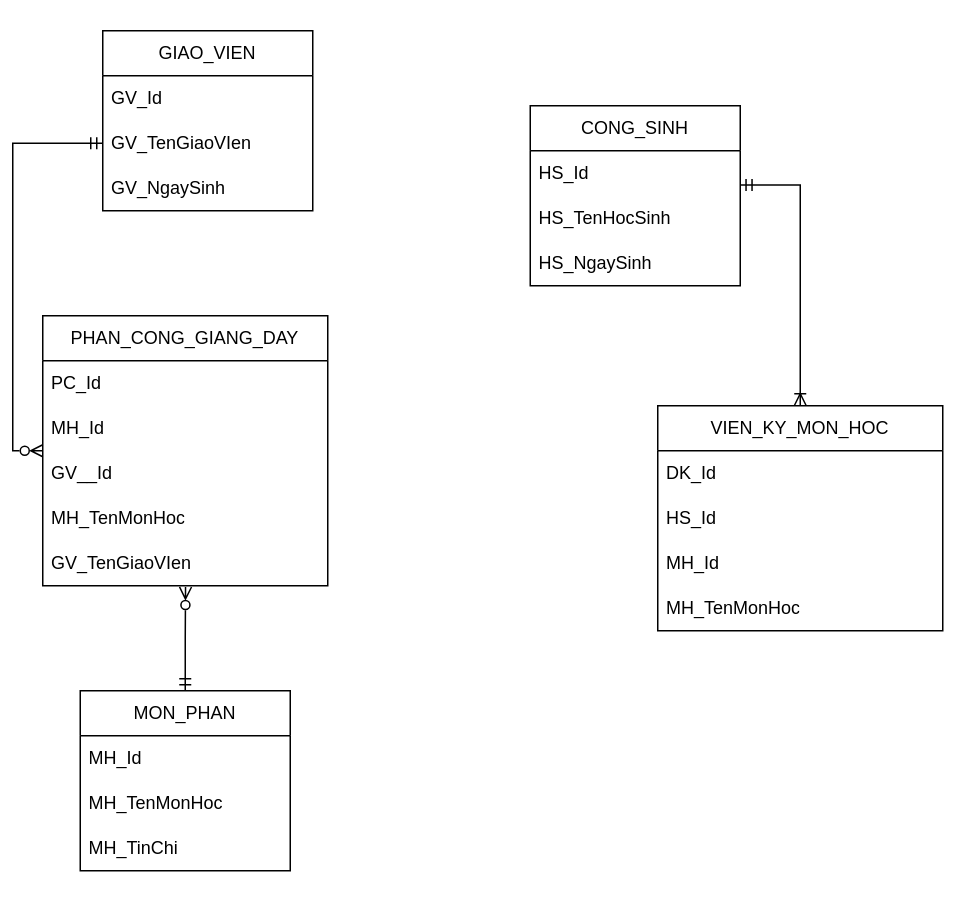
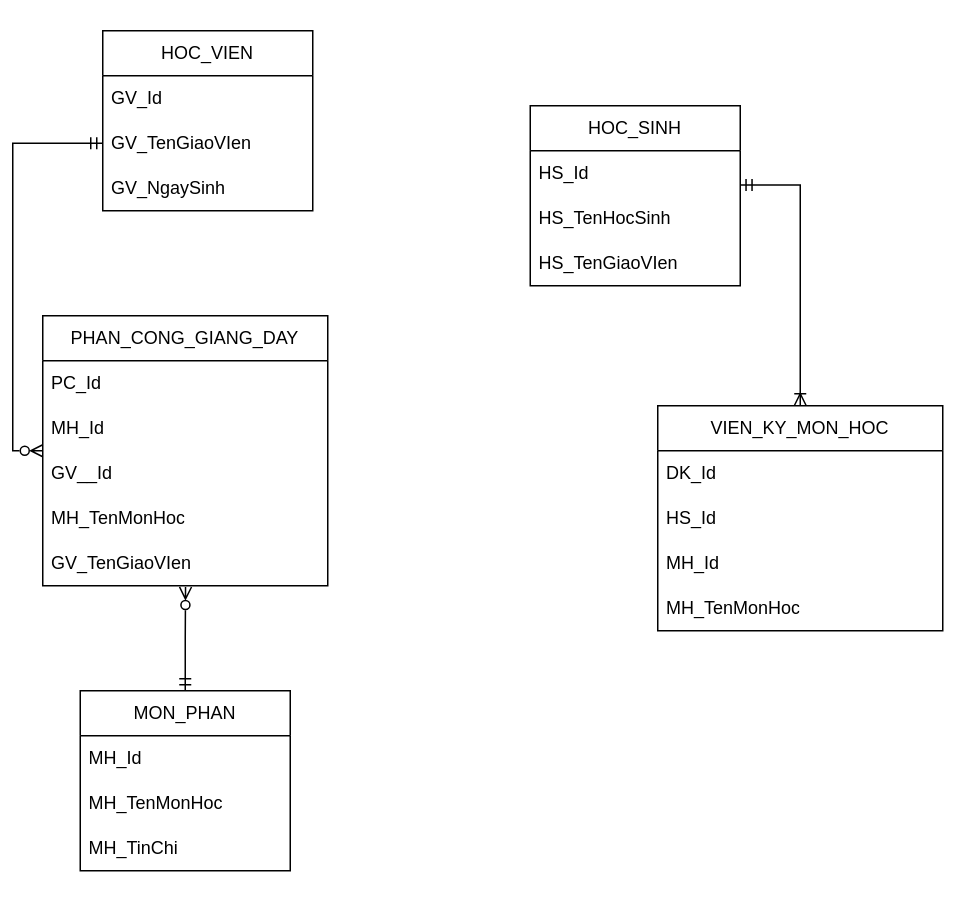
node "GIAO_VIEN": label "GIAO_VIEN" -> "HOC_VIEN"
node "CONG_SINH": label "CONG_SINH" -> "HOC_SINH"
node "HS_NgaySinh": label "HS_NgaySinh" -> "HS_TenGiaoVIen"
